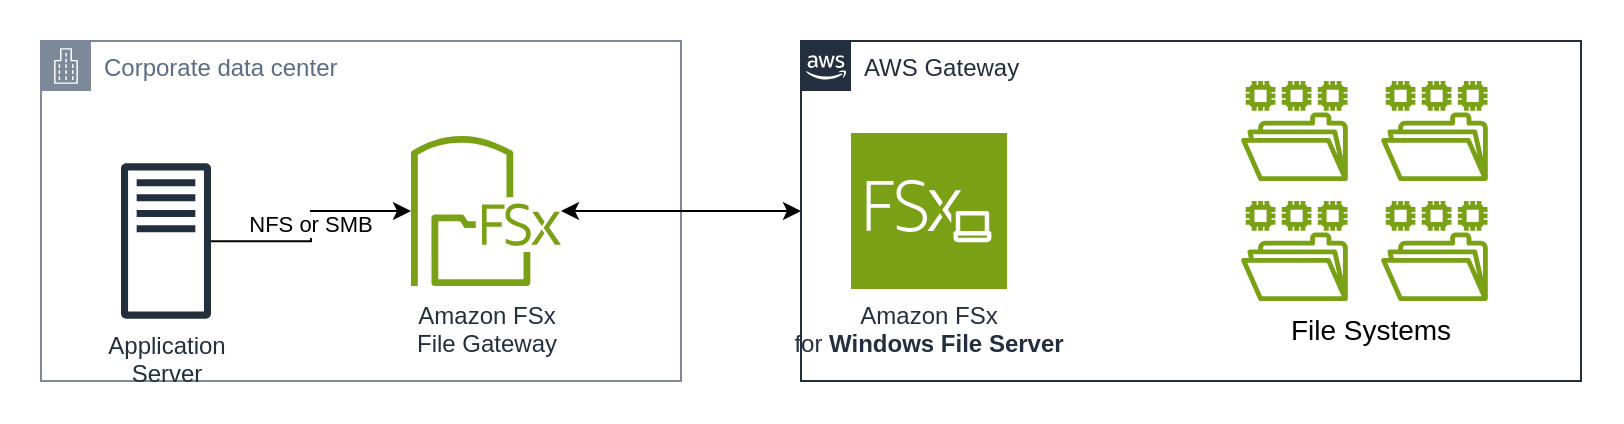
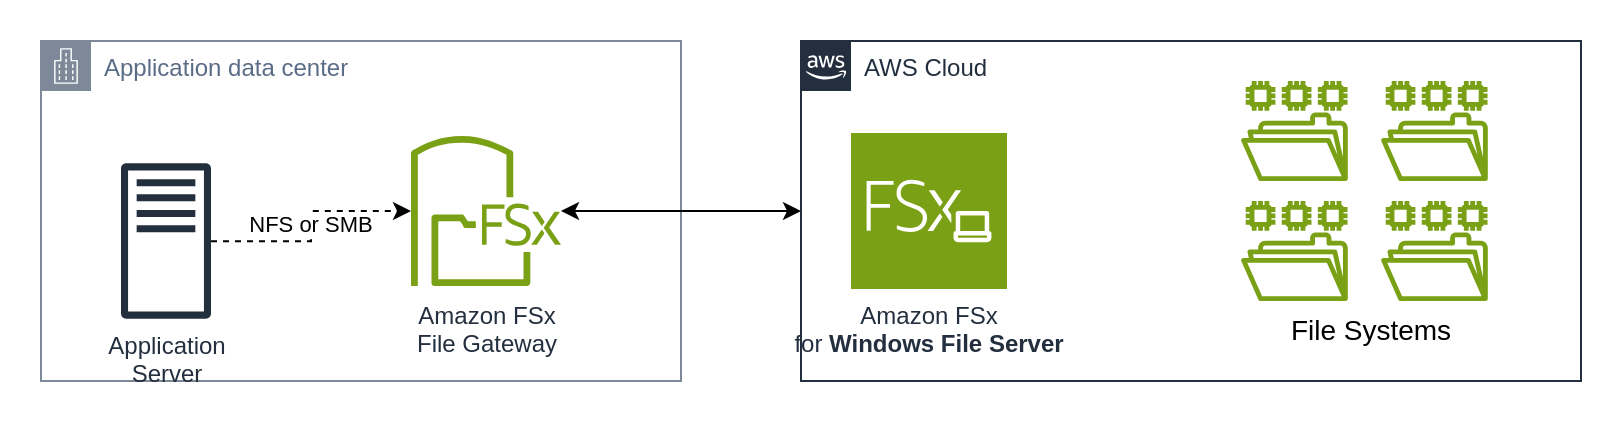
node "Corporate data center": label "Corporate data center" -> "Application data center"
node "AWS Gateway": label "AWS Gateway" -> "AWS Cloud"
edge "Application Server" -> "Amazon FSx File Gateway": style solid -> dashed
